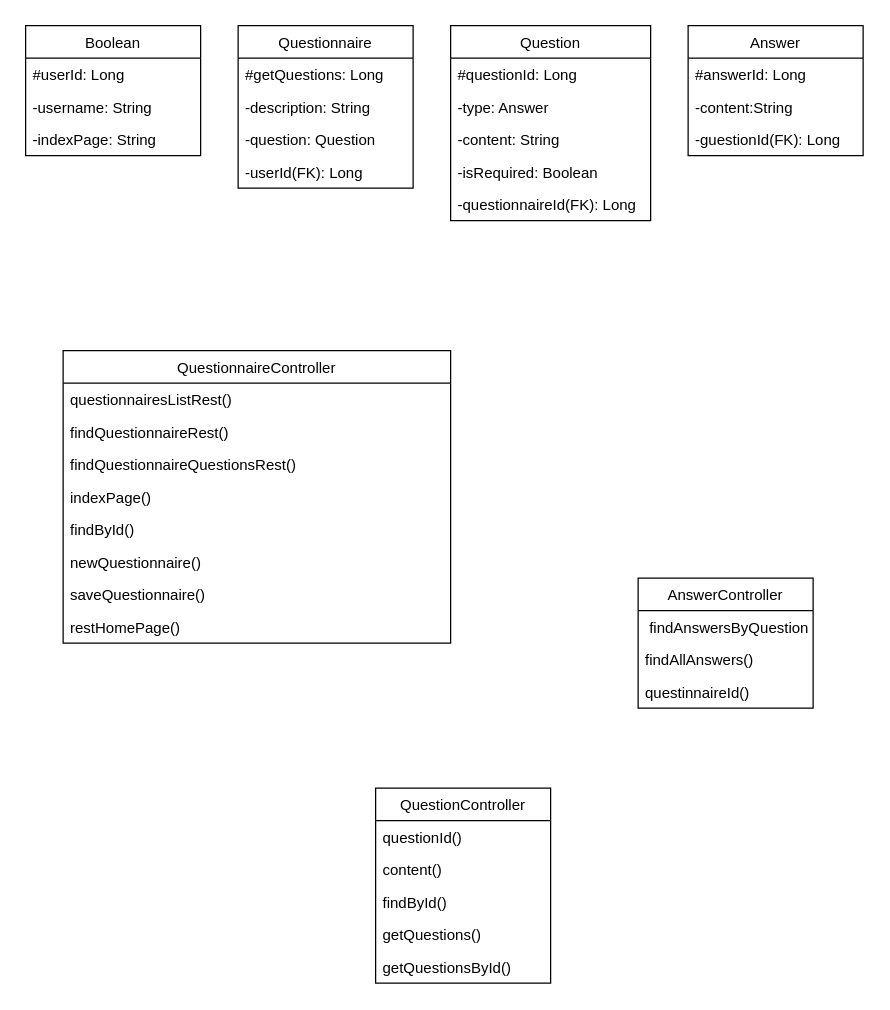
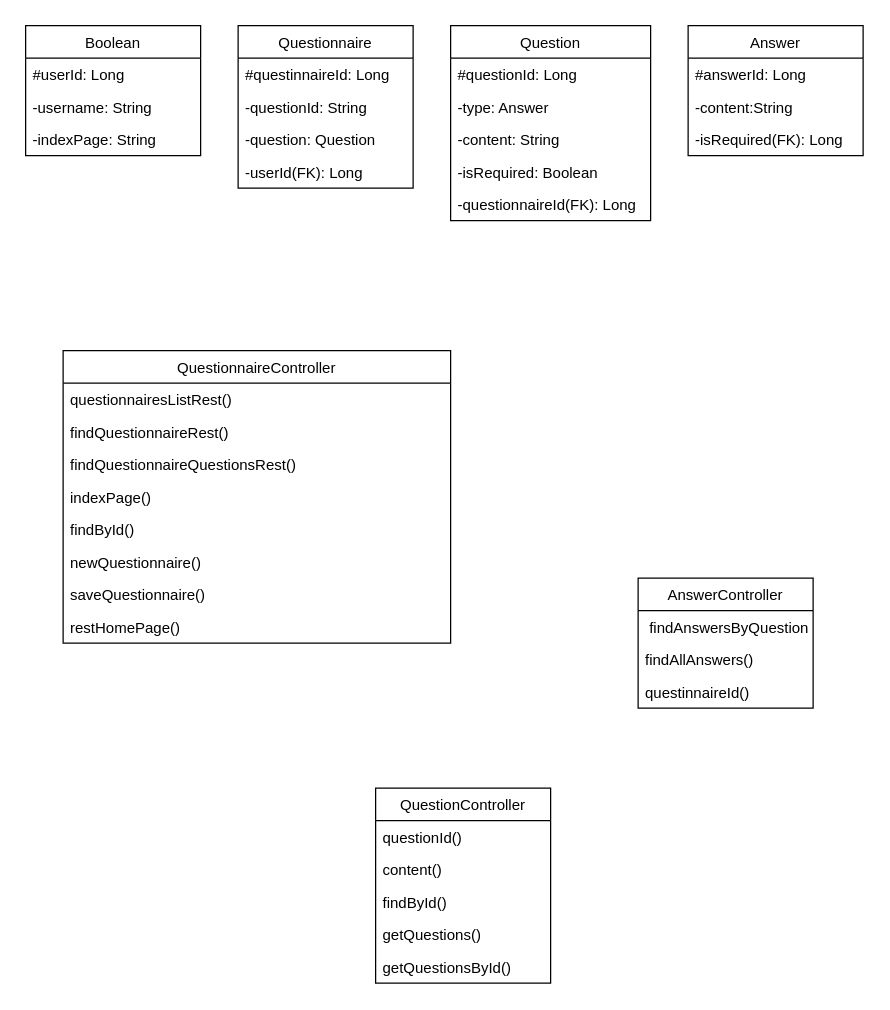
node "#getQuestions: Long": label "#getQuestions: Long" -> "#questinnaireId: Long"
node "-description: String": label "-description: String" -> "-questionId: String"
node "-guestionId(FK): Long": label "-guestionId(FK): Long" -> "-isRequired(FK): Long"
